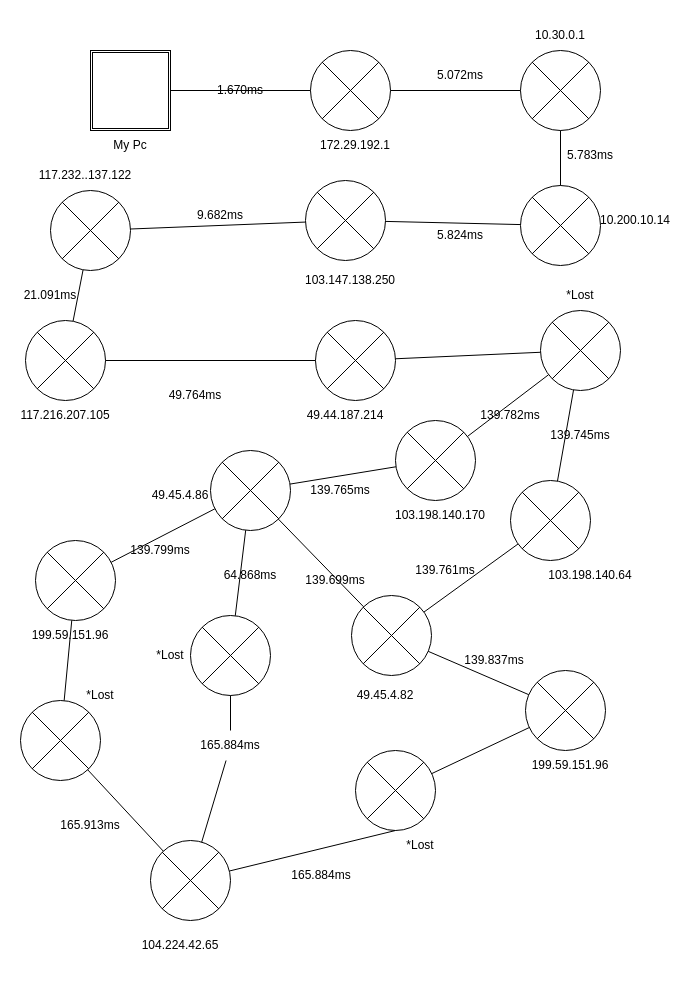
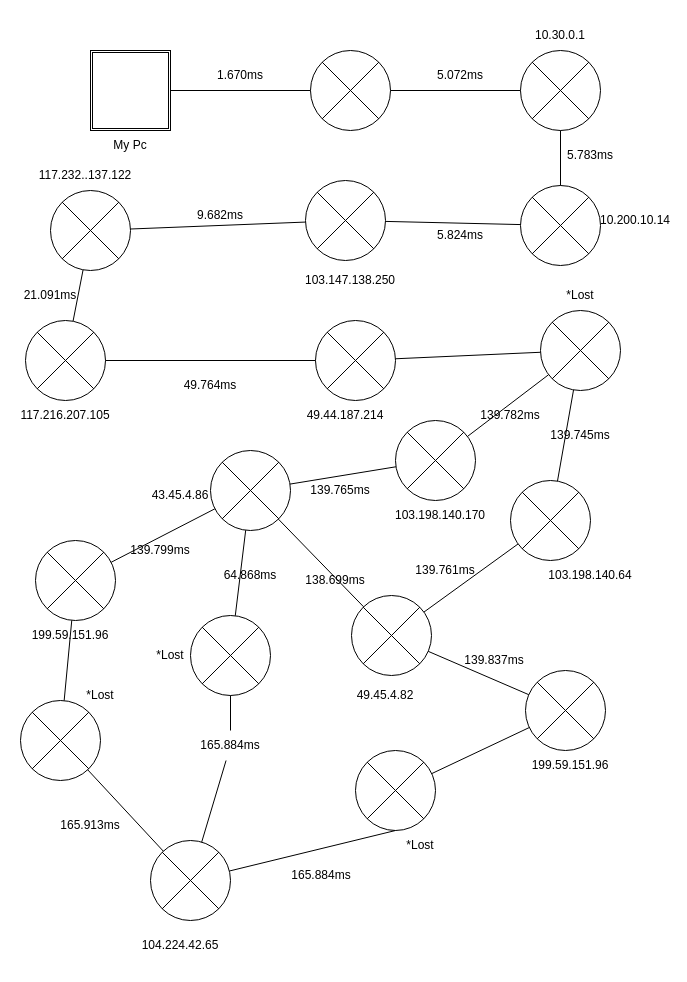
node "1.670ms": moved (241, 91) -> (241, 76)
node "172.29.192.1": removed
node "49.764ms": moved (196, 396) -> (211, 386)
node "49.45.4.86": label "49.45.4.86" -> "43.45.4.86"
node "139.699ms": label "139.699ms" -> "138.699ms"
